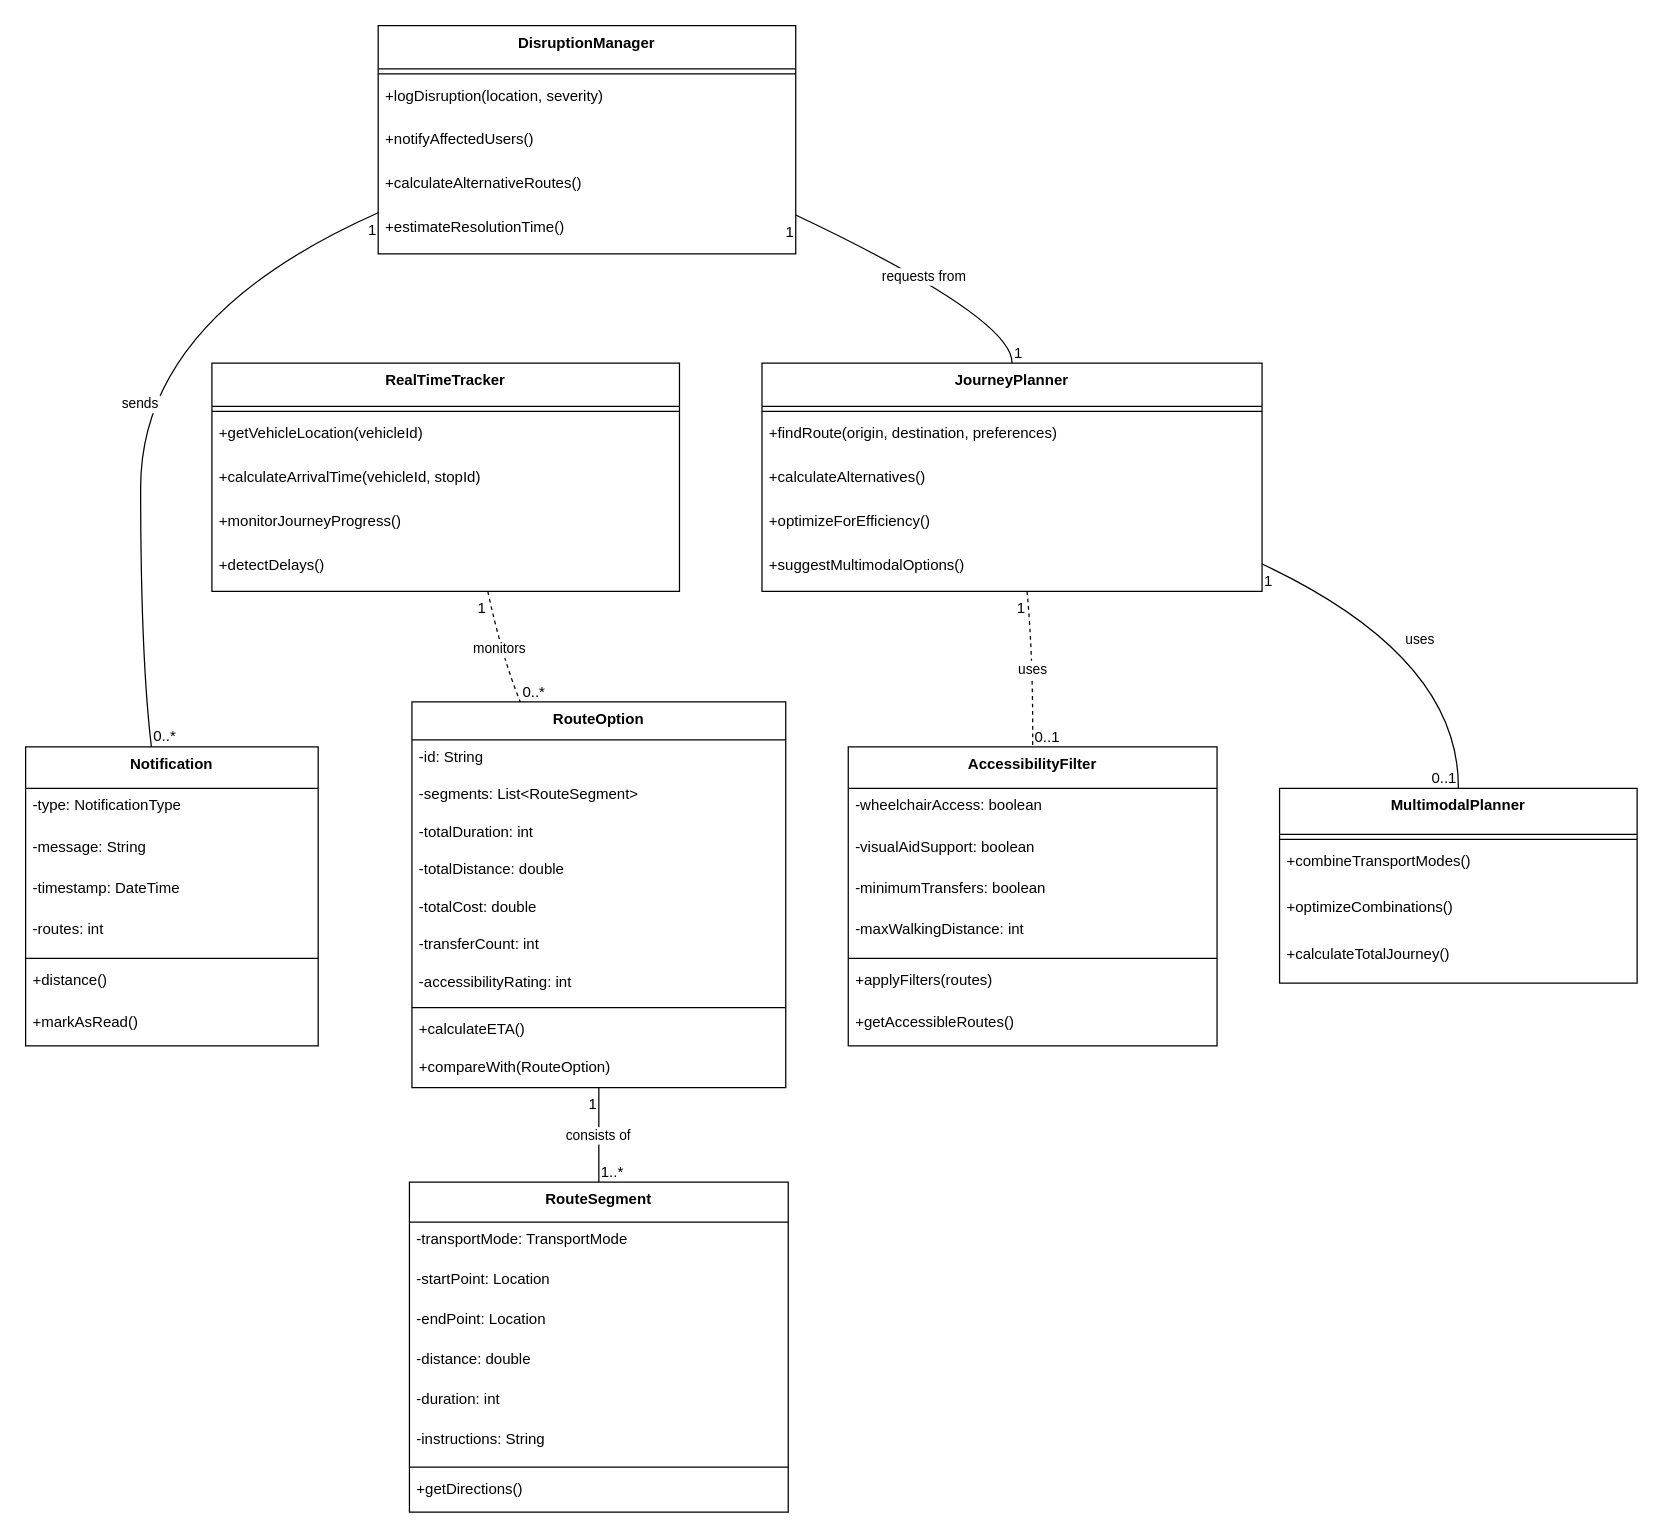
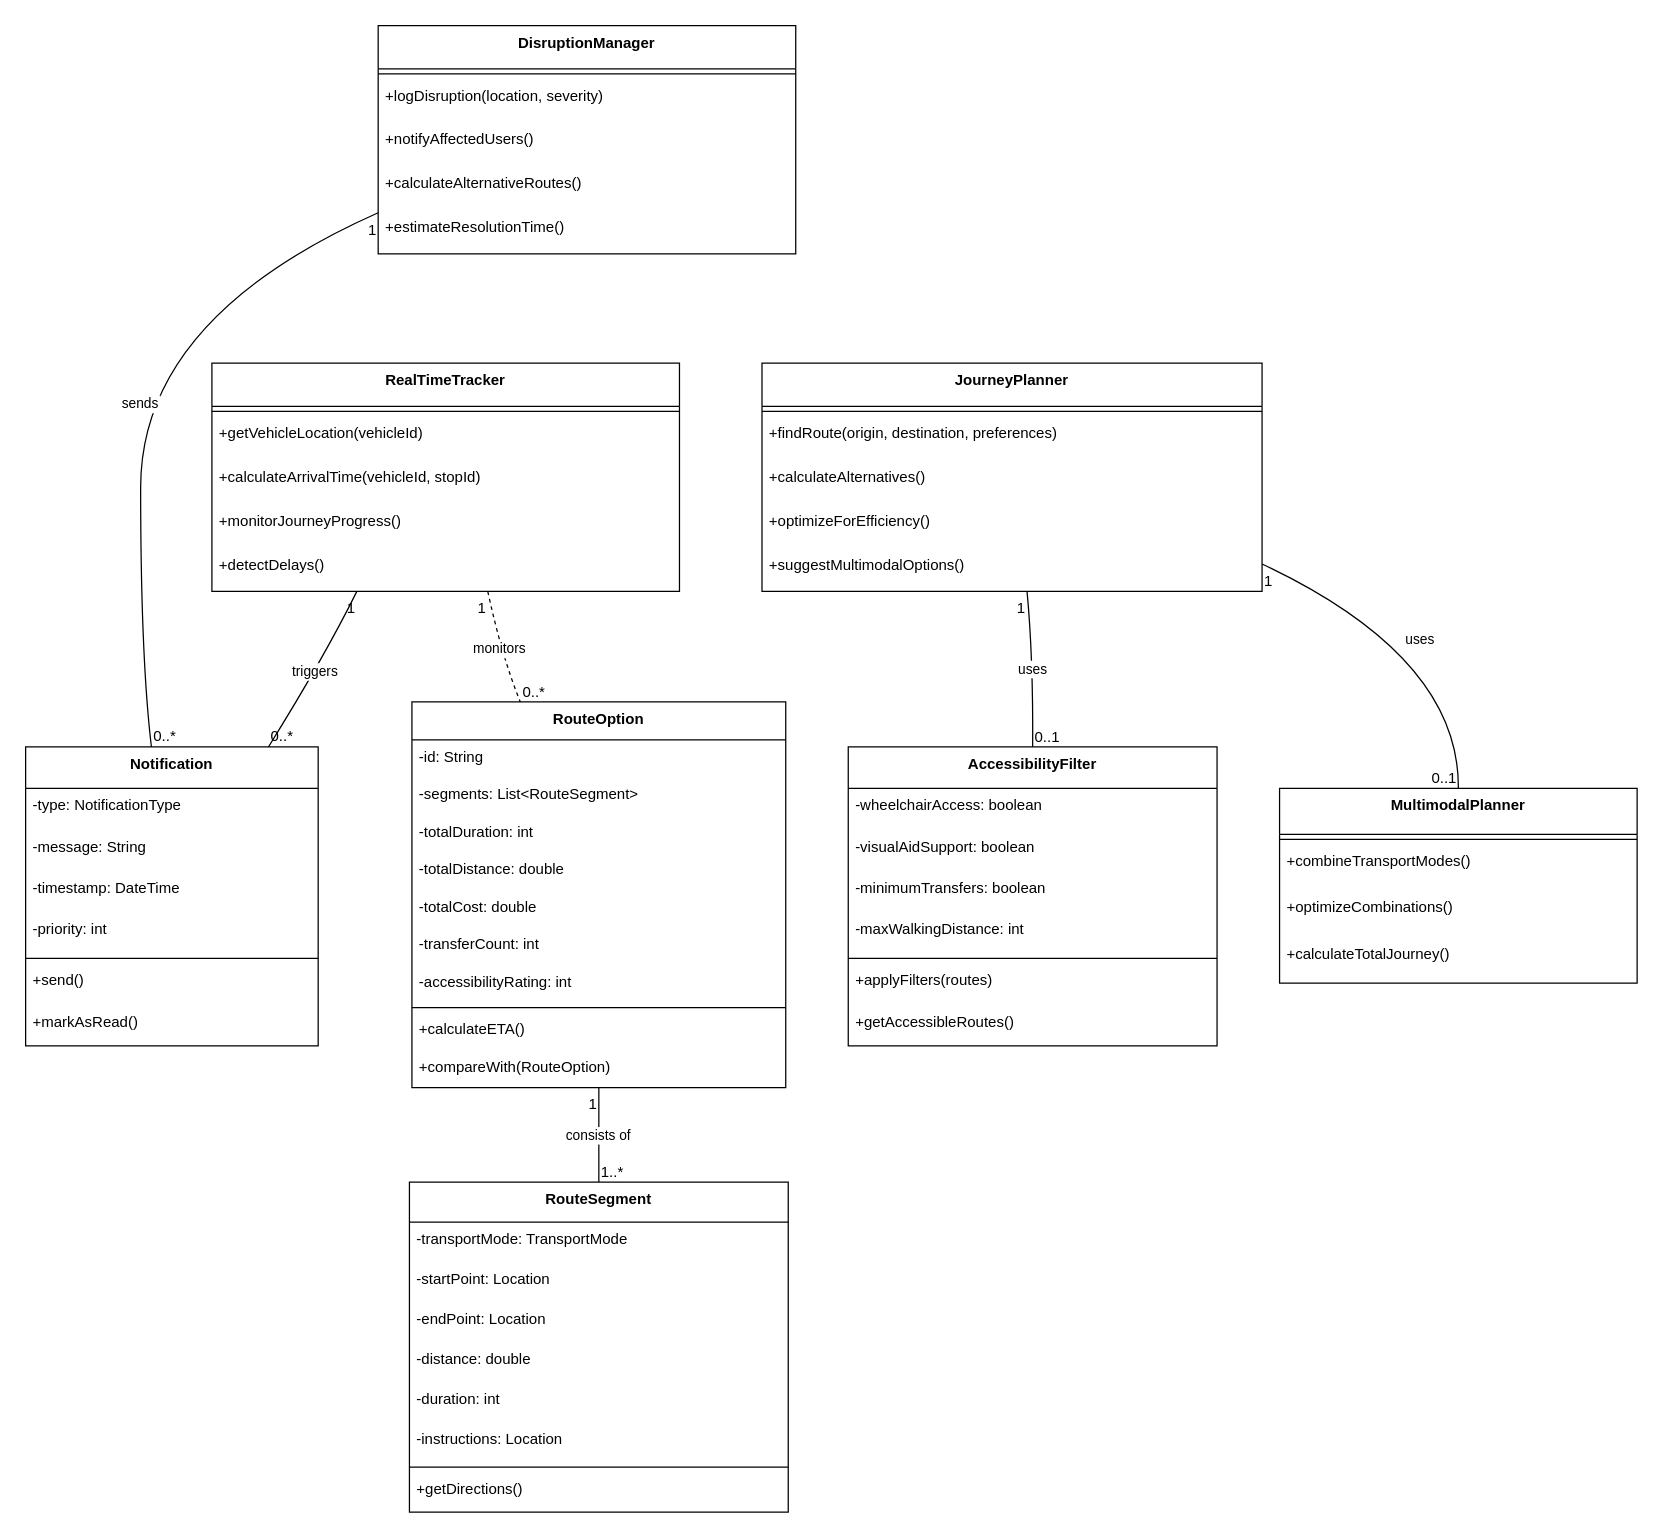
edge "DisruptionManager" -- "JourneyPlanner": removed, labels "1", "requests from", "1"
edge "RealTimeTracker" -- "Notification": added, labels "1", "triggers", "0..*"
edge "JourneyPlanner" -- "AccessibilityFilter": style dashed -> solid
node "-routes: int": label "-routes: int" -> "-priority: int"
node "+distance()": label "+distance()" -> "+send()"
node "-instructions: String": label "-instructions: String" -> "-instructions: Location"
